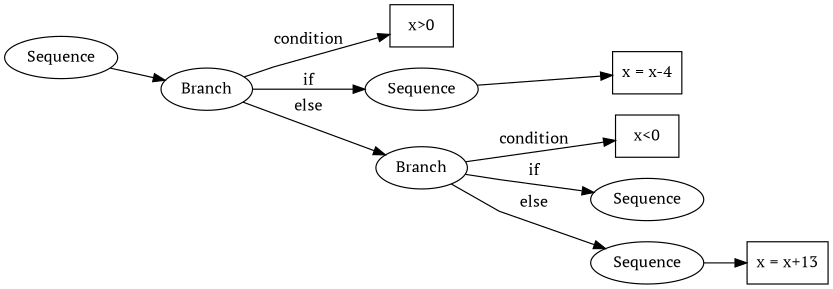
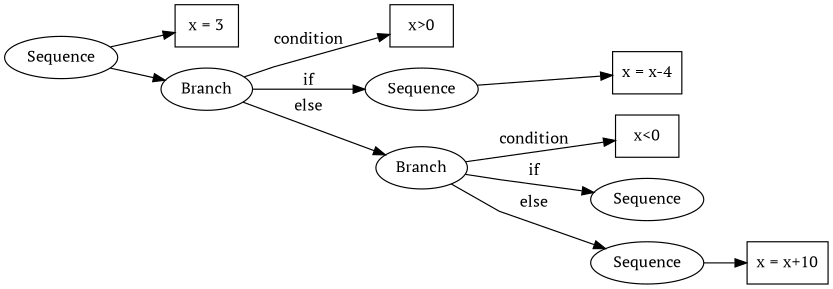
node "x = 3": added
node "x = x+13": label "x = x+13" -> "x = x+10"
